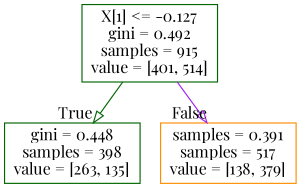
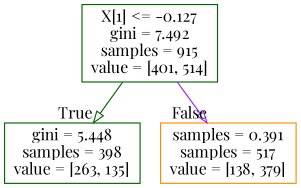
node "X[1] <= -0.127 gini = 0.492 samples = 915 value = [401, 514]": label "X[1] <= -0.127 gini = 0.492 samples = 915 value = [401, 514]" -> "X[1] <= -0.127 gini = 7.492 samples = 915 value = [401, 514]"
node "gini = 0.448 samples = 398 value = [263, 135]": label "gini = 0.448 samples = 398 value = [263, 135]" -> "gini = 5.448 samples = 398 value = [263, 135]"
